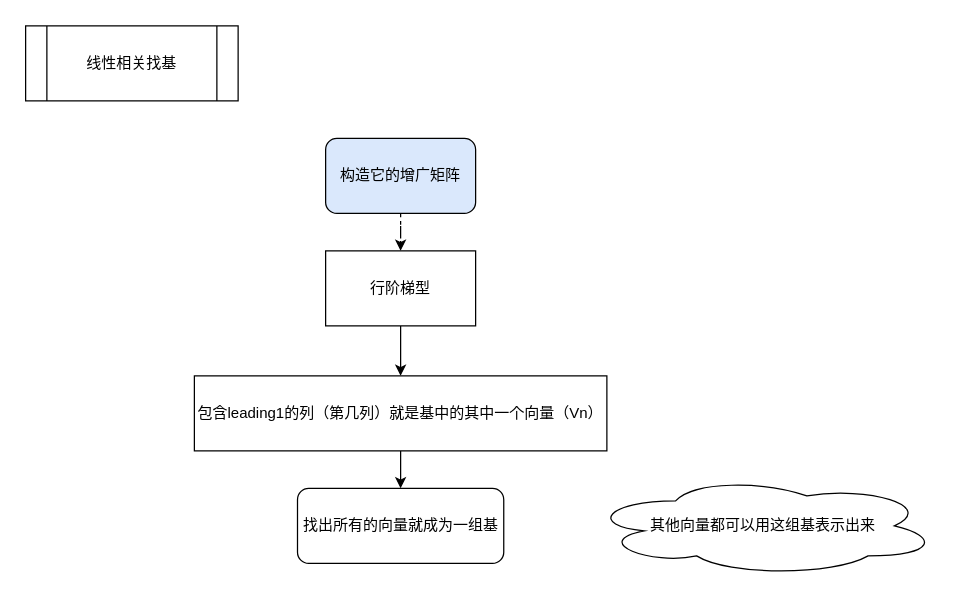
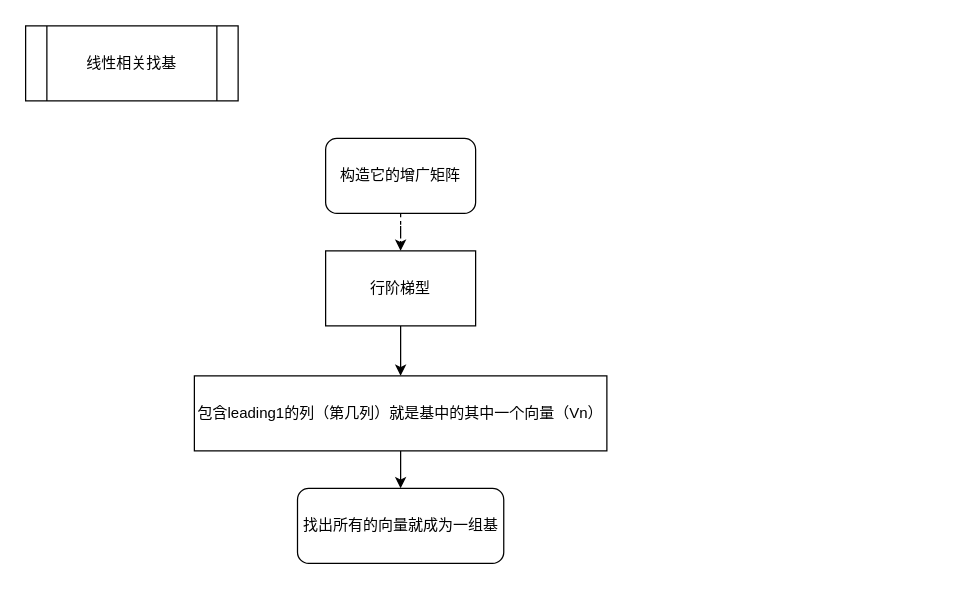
node "构造它的增广矩阵": fillcolor #dae8fc -> #ffffff
node "其他向量都可以用这组基表示出来": removed
